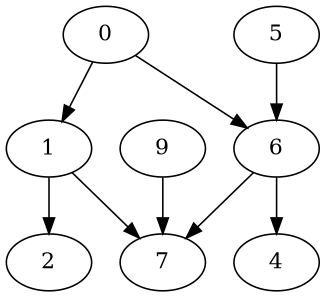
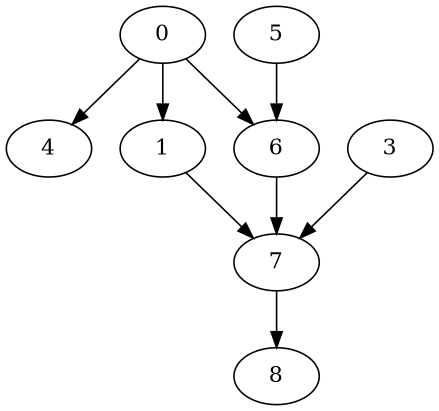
node "9": label "9" -> "3"
edge "6" -> "4": now "0" -> "4"
node "2": removed
node "8": added
